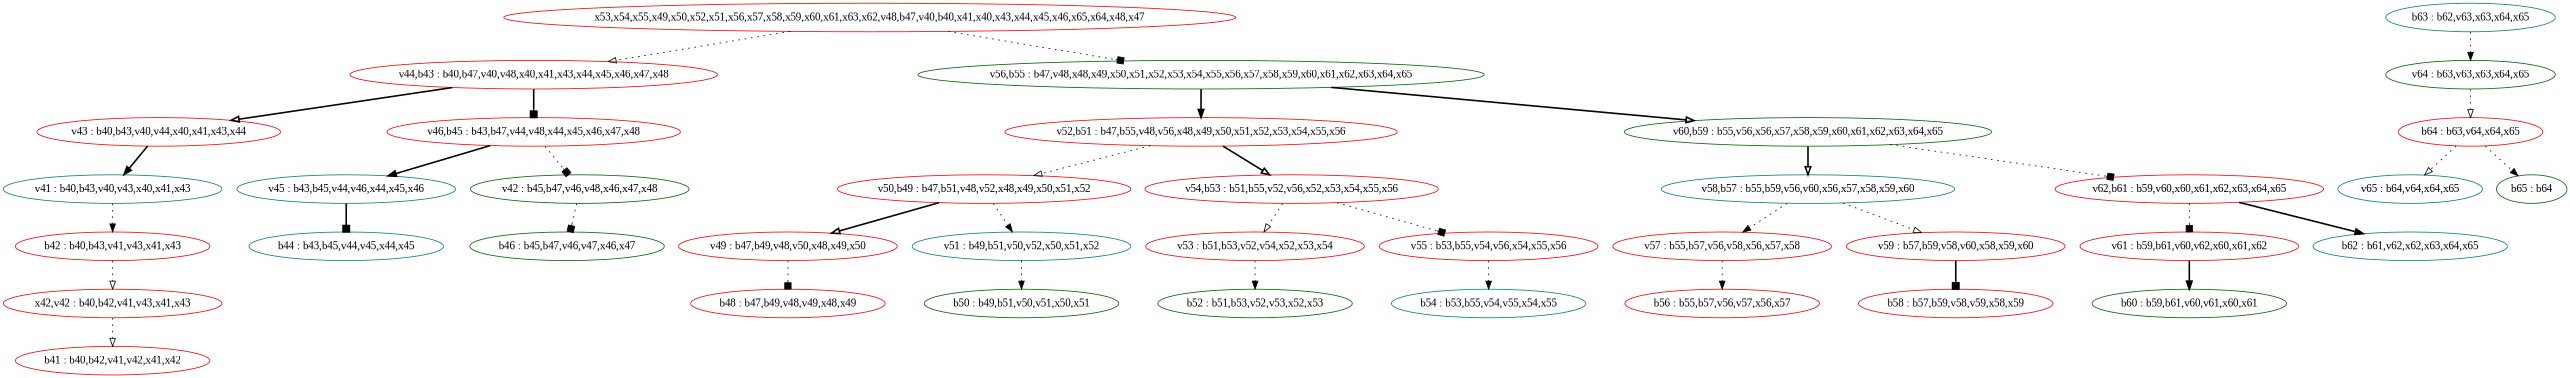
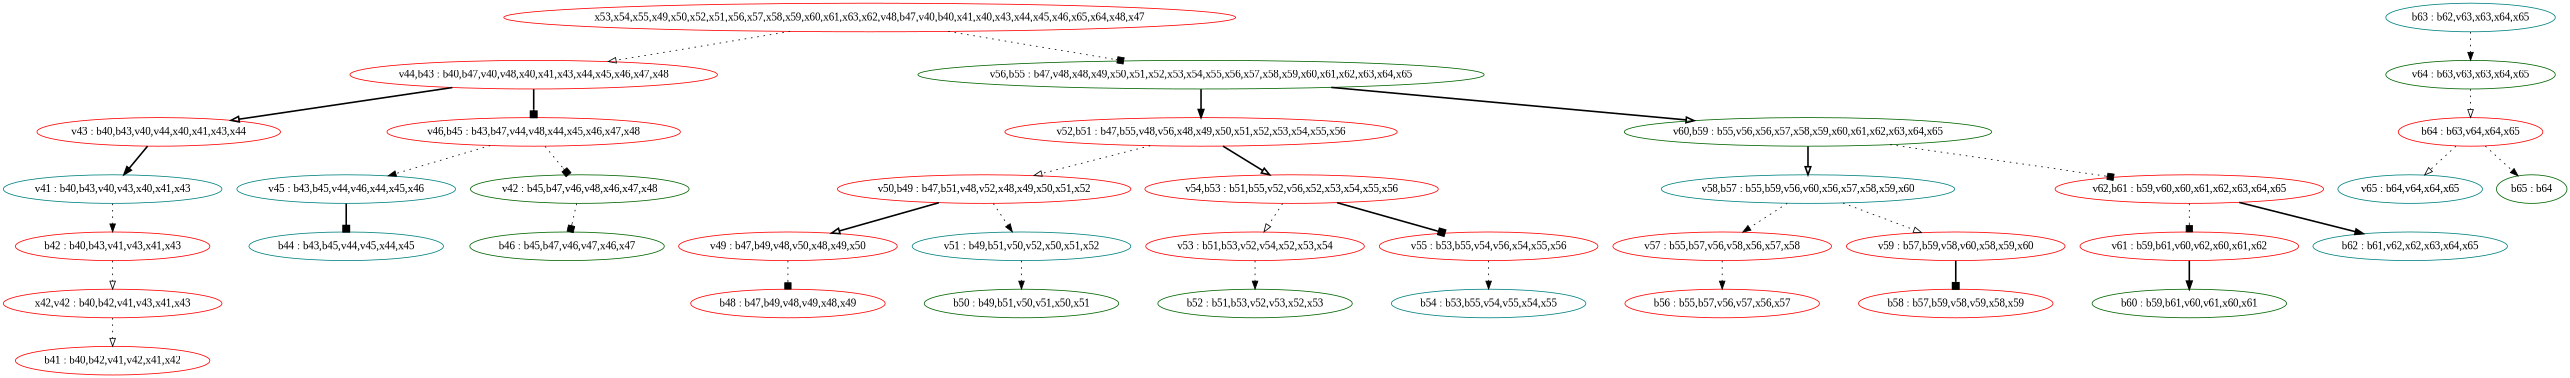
edge "v46,b45 : b43,b47,v44,v48,x44,x45,x46,x47,x48" -> "v45 : b43,b45,v44,v46,x44,x45,x46": style bold -> dotted
edge "v54,b53 : b51,b55,v52,v56,x52,x53,x54,x55,x56" -> "v55 : b53,b55,v54,v56,x54,x55,x56": style dotted -> bold
